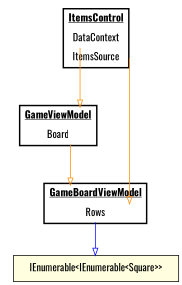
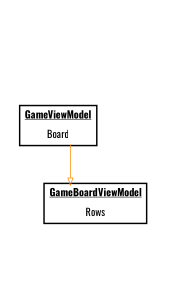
node "ItemsControl": removed
node "IEnumerable<IEnumerable<Square>>": removed
